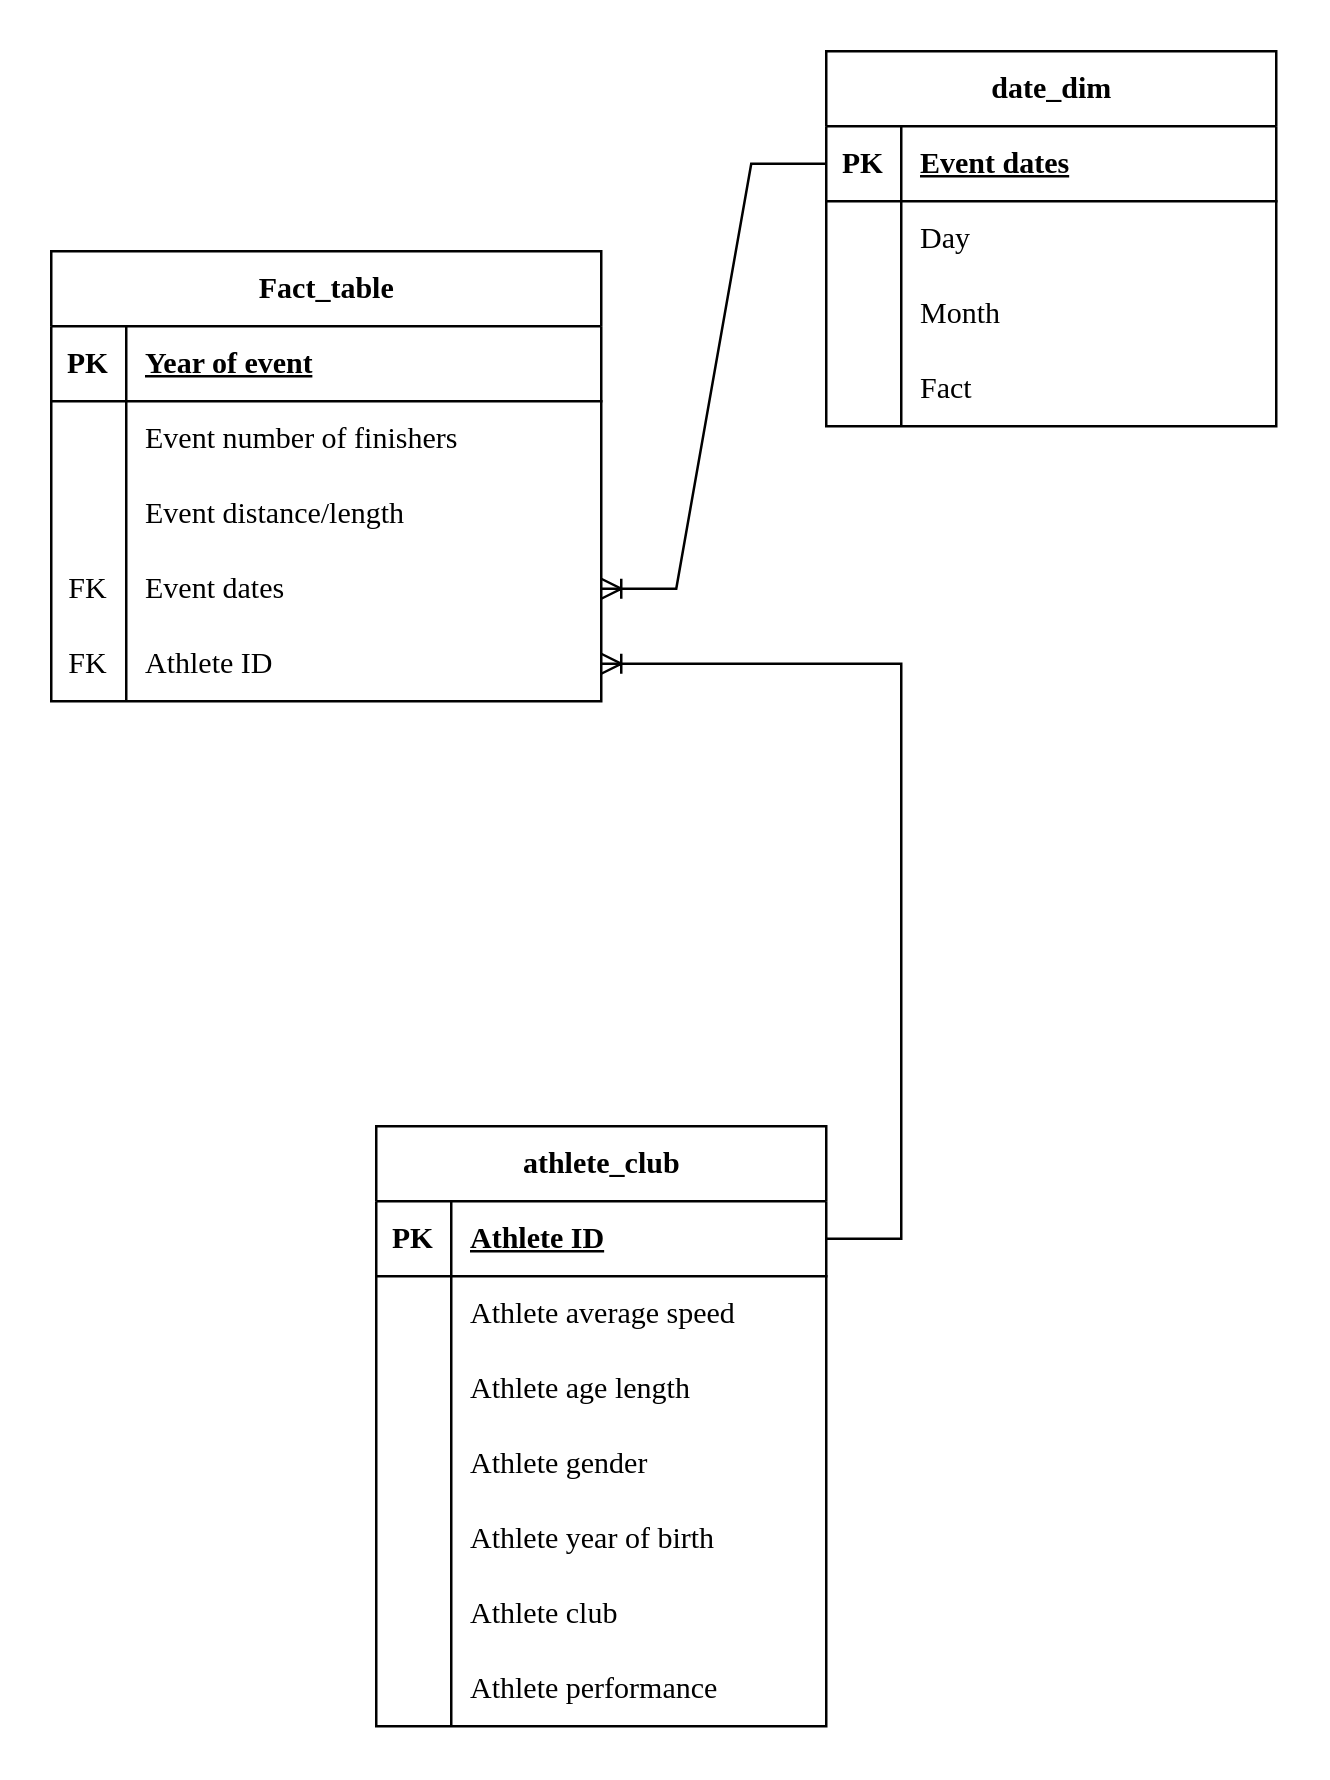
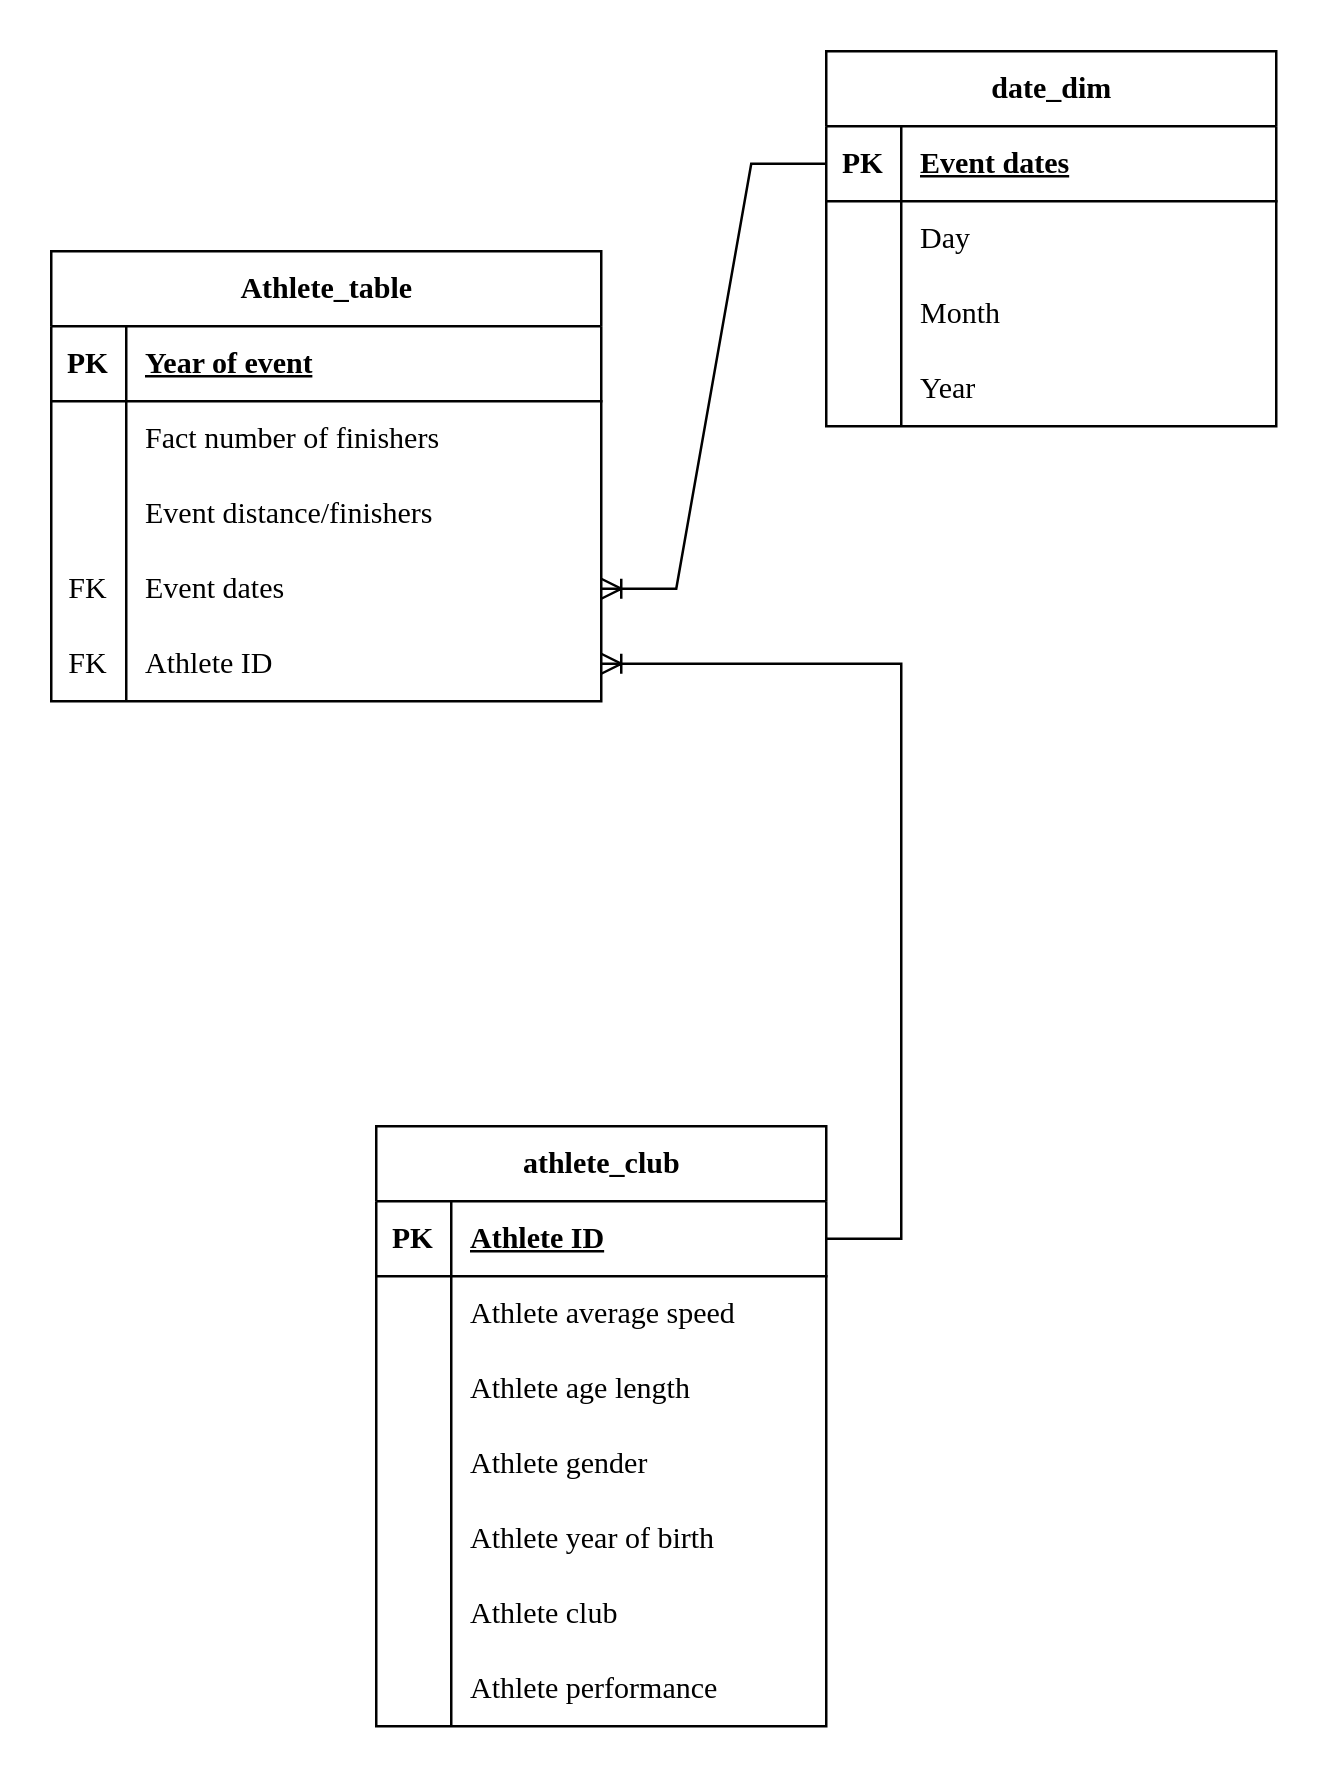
node "Fact_table": label "Fact_table" -> "Athlete_table"
node "Fact": label "Fact" -> "Year"
node "Event number of finishers": label "Event number of finishers" -> "Fact number of finishers"
node "Event distance/length": label "Event distance/length" -> "Event distance/finishers"
